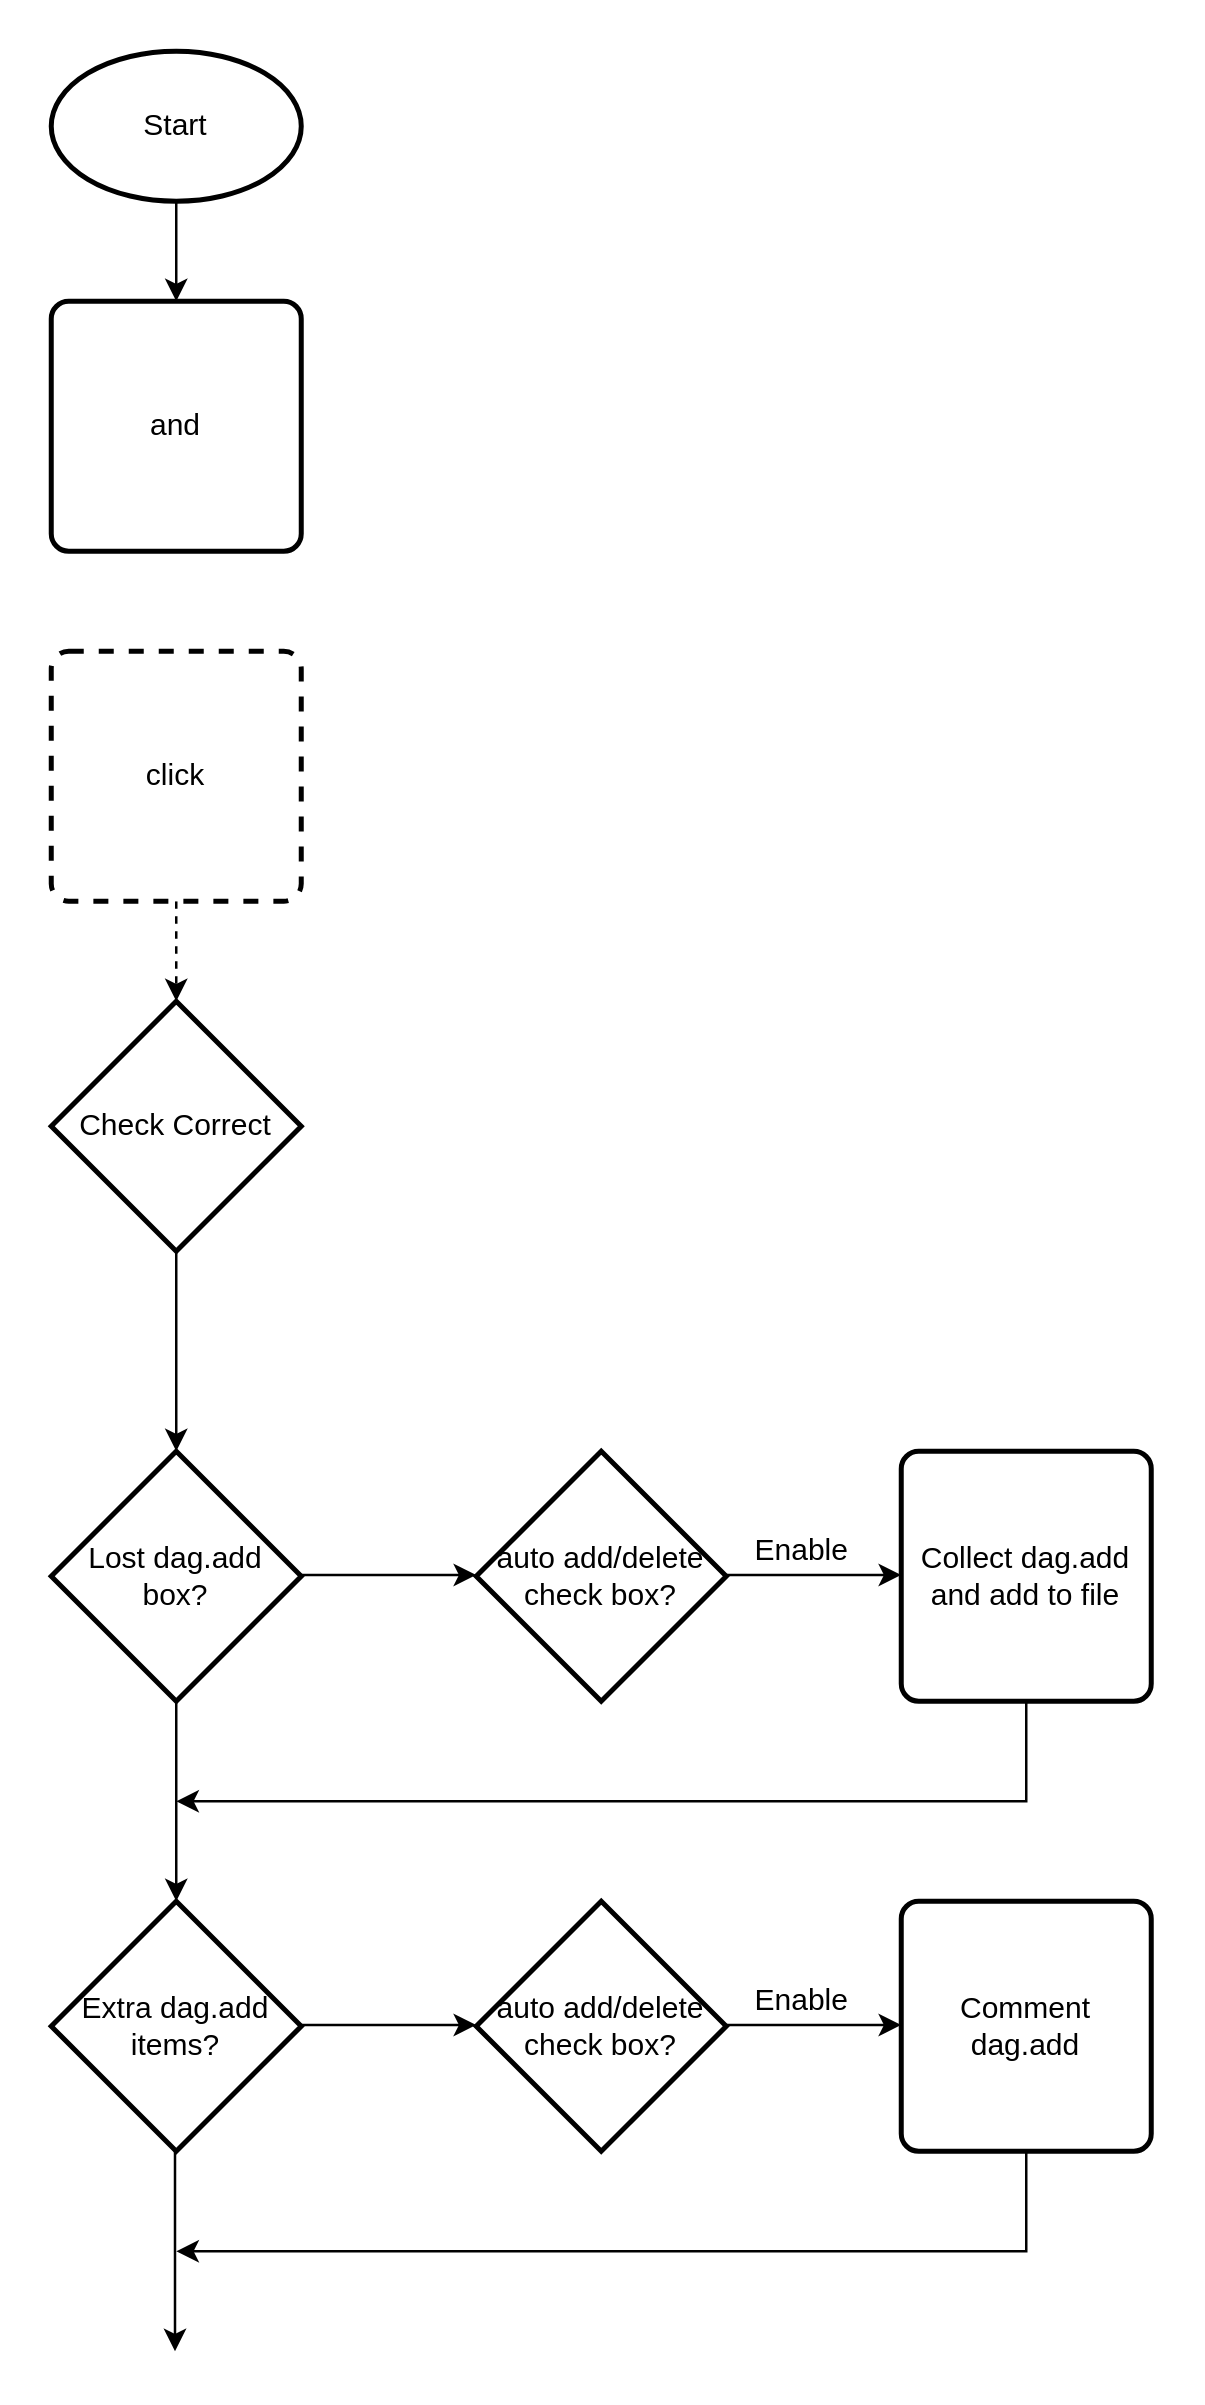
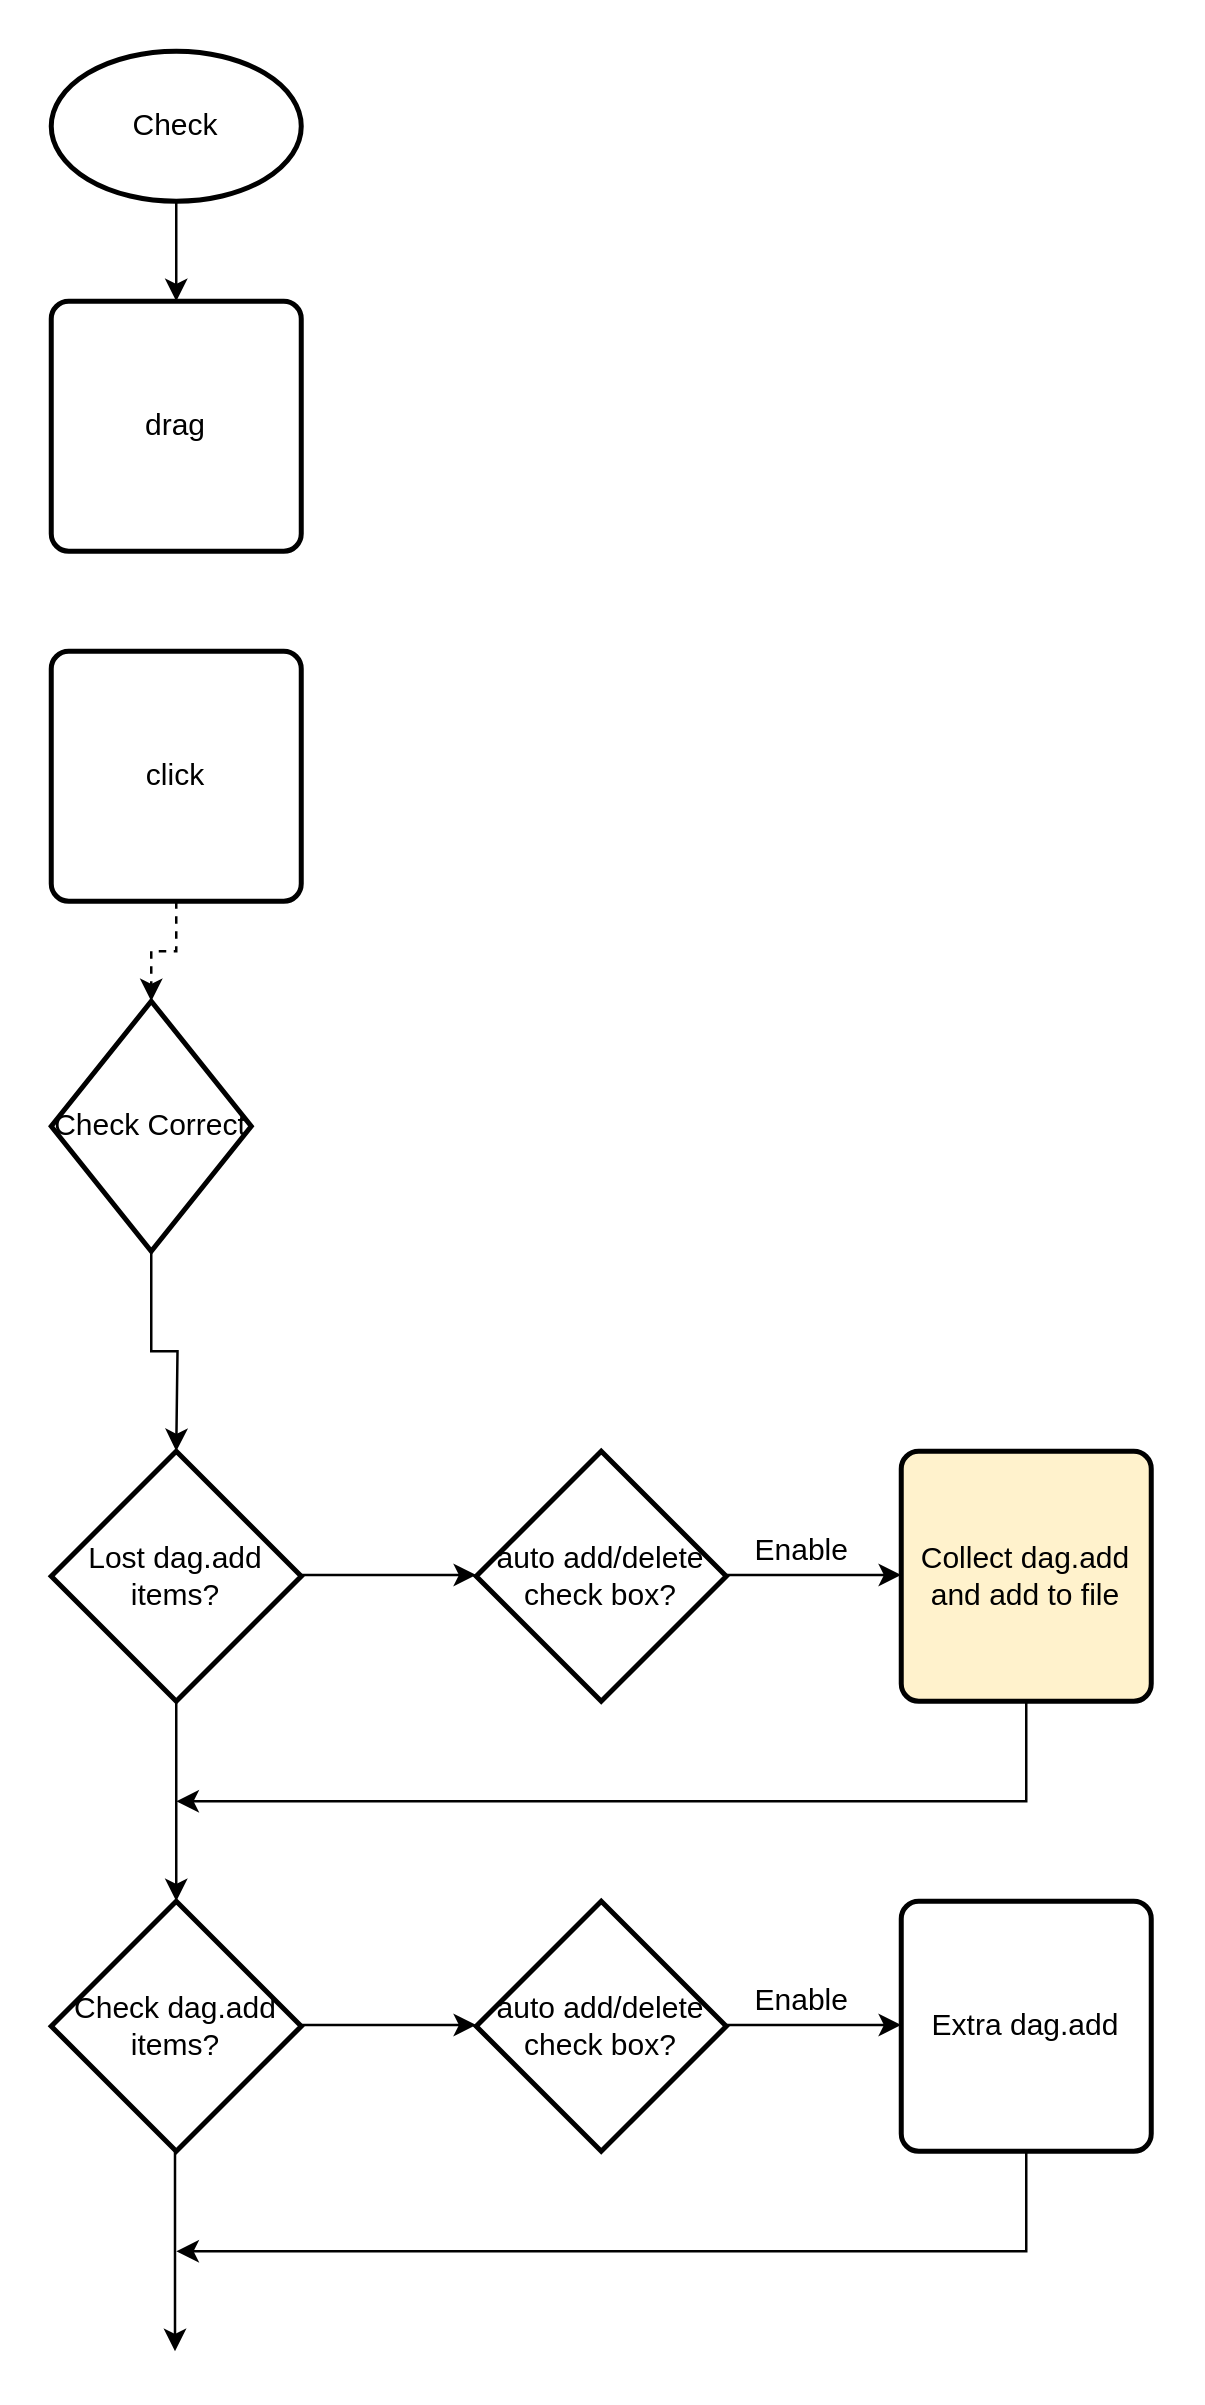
node "Start": label "Start" -> "Check"
node "and": label "and" -> "drag"
node "click": style dashed -> solid
node "Check Correct": size 250x250 -> 200x250
node "Lost dag.add box?": label "Lost dag.add box?" -> "Lost dag.add items?"
node "Collect dag.add and add to file": fillcolor #ffffff -> #fff2cc
node "Extra dag.add items?": label "Extra dag.add items?" -> "Check dag.add items?"
node "Comment dag.add": label "Comment dag.add" -> "Extra dag.add"
